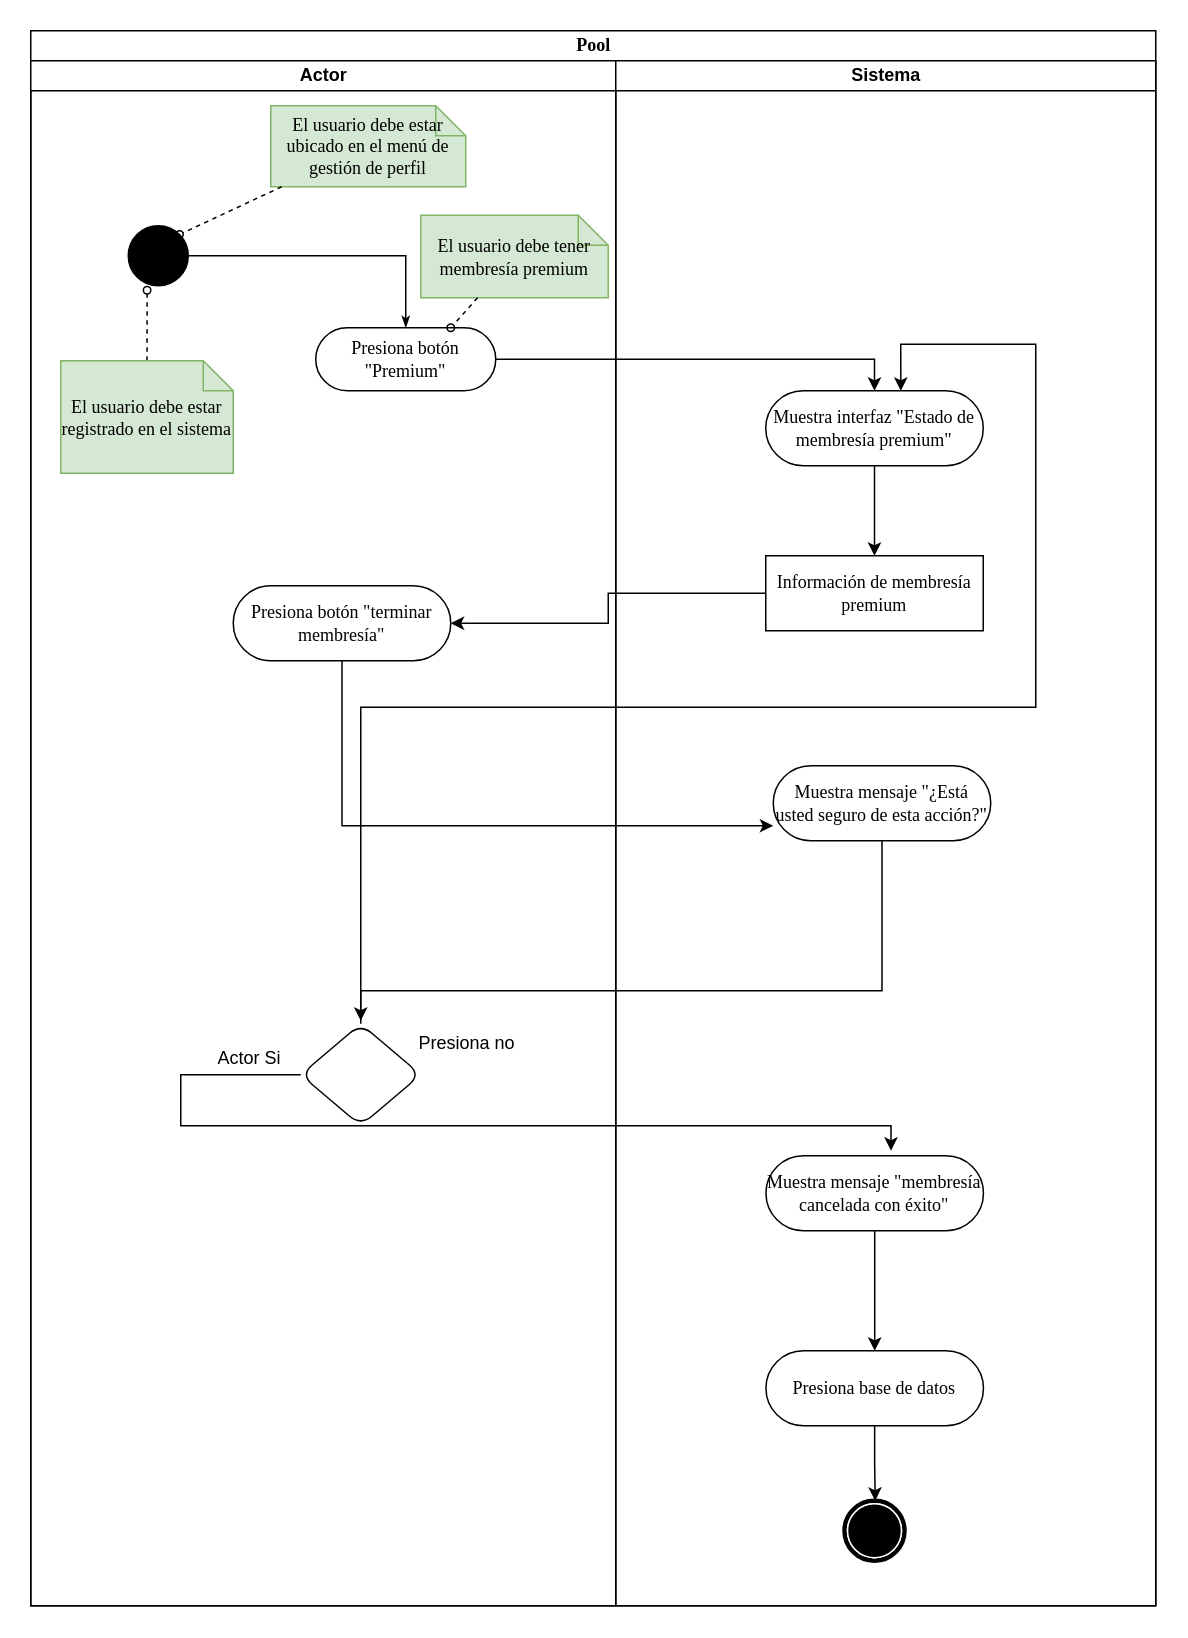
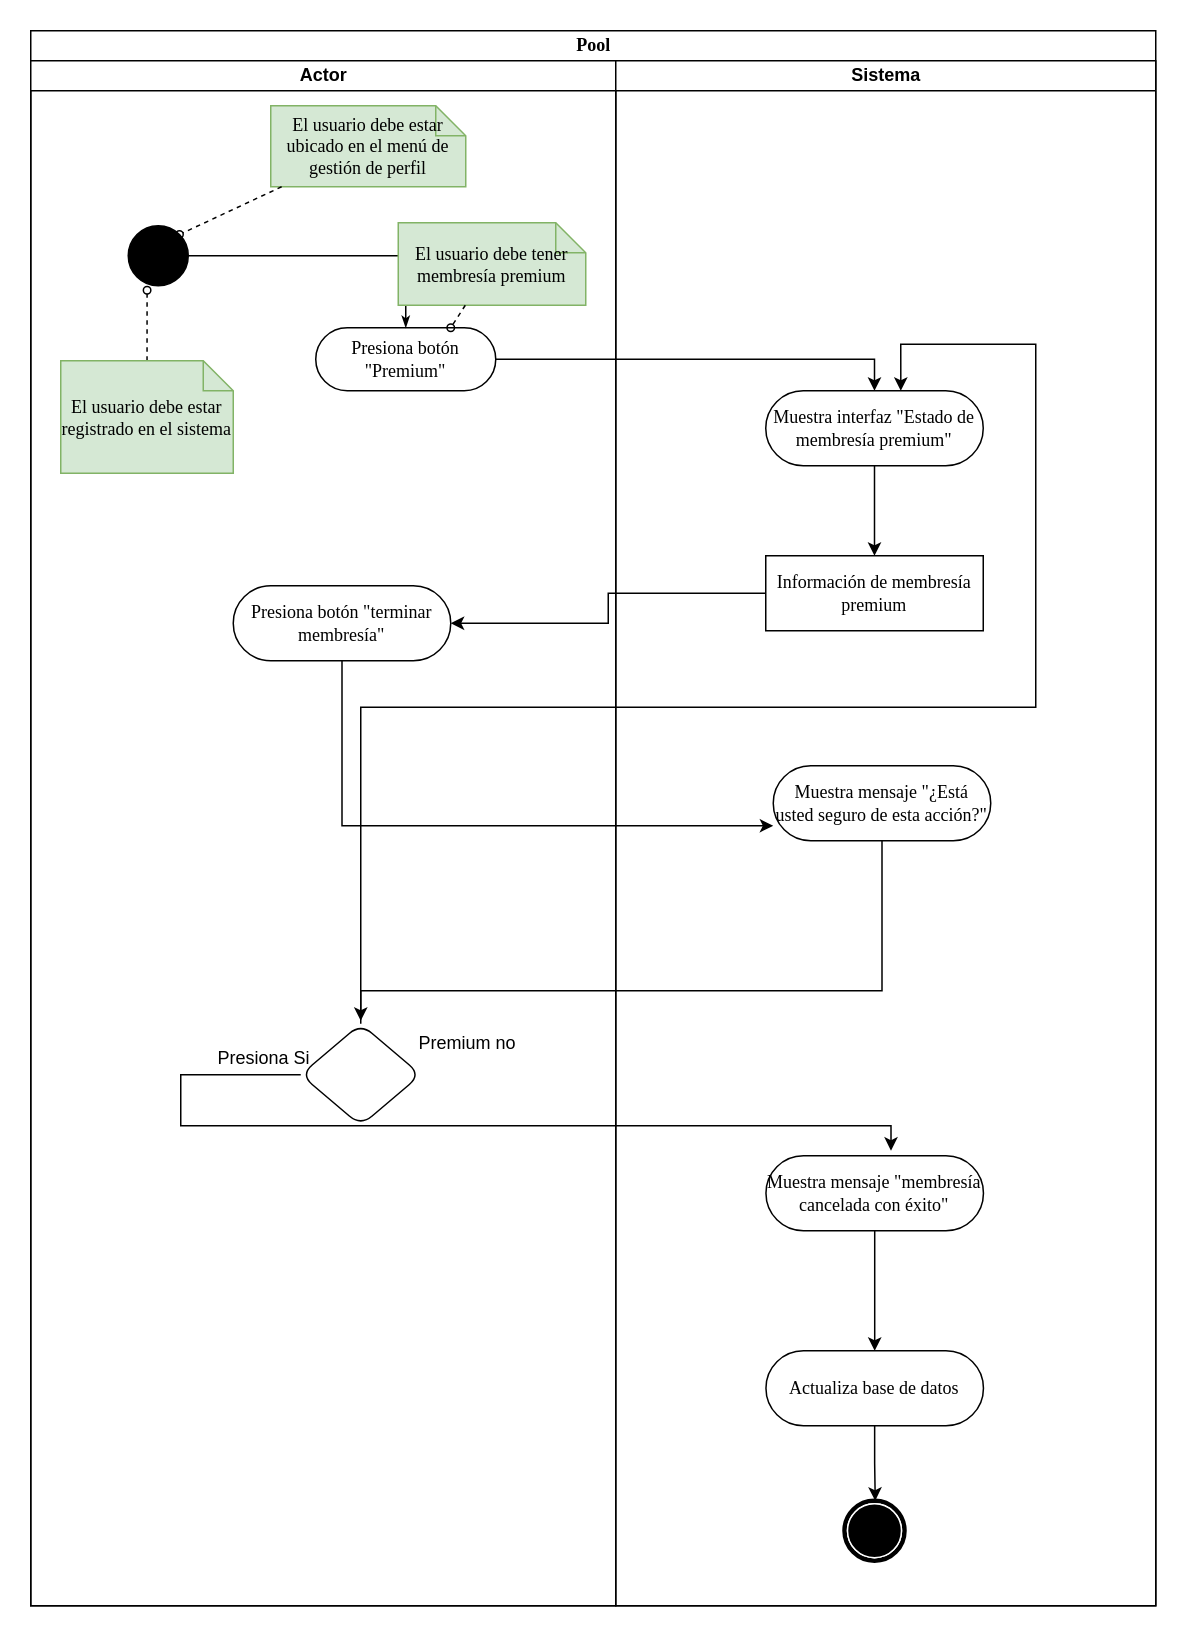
node "El usuario debe tener membresía premium": moved (515, 257) -> (492, 264)
node "Presiona no": label "Presiona no" -> "Premium no"
node "Actor Si": label "Actor Si" -> "Presiona Si"
node "Presiona base de datos": label "Presiona base de datos" -> "Actualiza base de datos"
